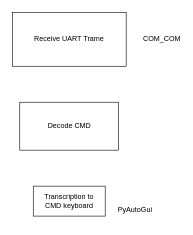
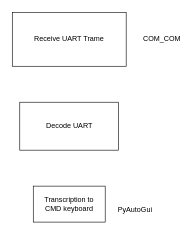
node "Decode CMD": label "Decode CMD" -> "Decode UART"
node "Transcription to CMD keyboard": size 72x30 -> 72x36
